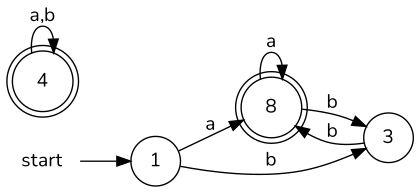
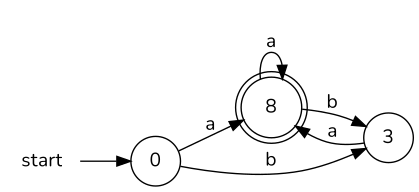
node "4": removed
edge "3" -> "8": label "b" -> "a"
node "1": label "1" -> "0"
